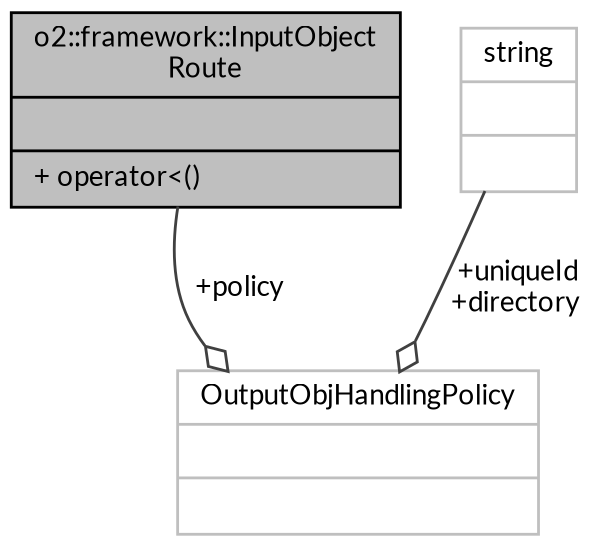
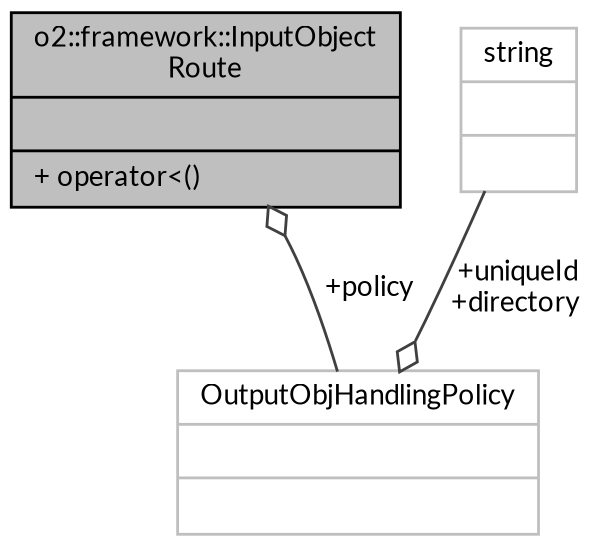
edge "o2::framework::InputObject" -> "OutputObjHandlingPolicy": reversed
